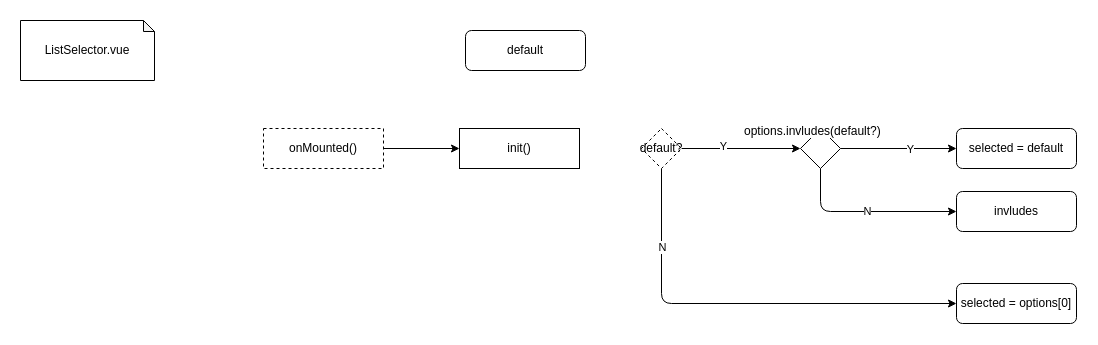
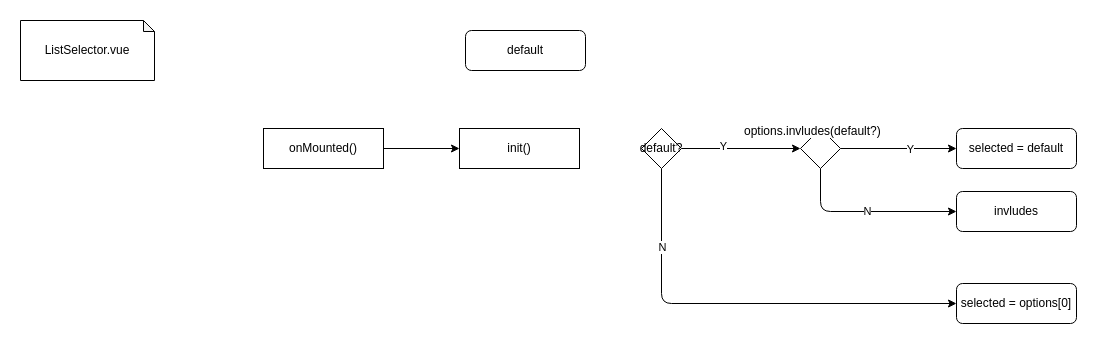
node "onMounted()": style dashed -> solid
node "default?": style dashed -> solid
